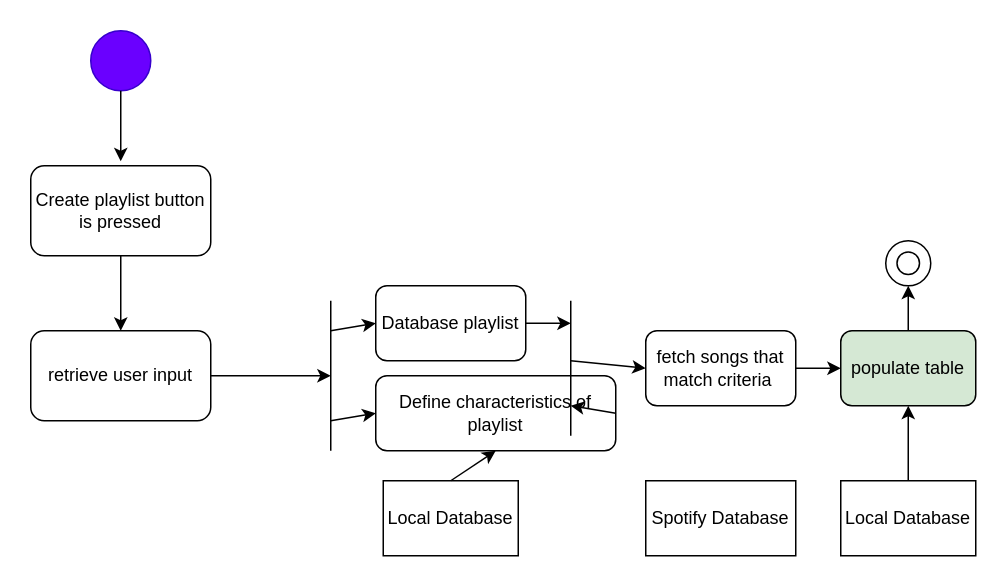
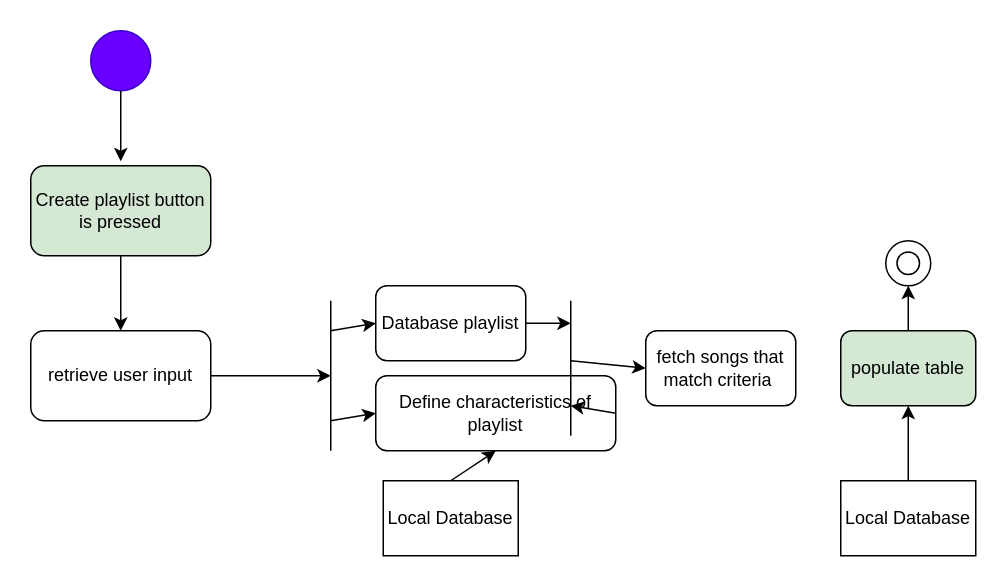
node "Create playlist button is pressed": fillcolor #ffffff -> #d5e8d4
edge "fetch songs that match criteria" -> "populate table": removed
node "Spotify Database": removed
